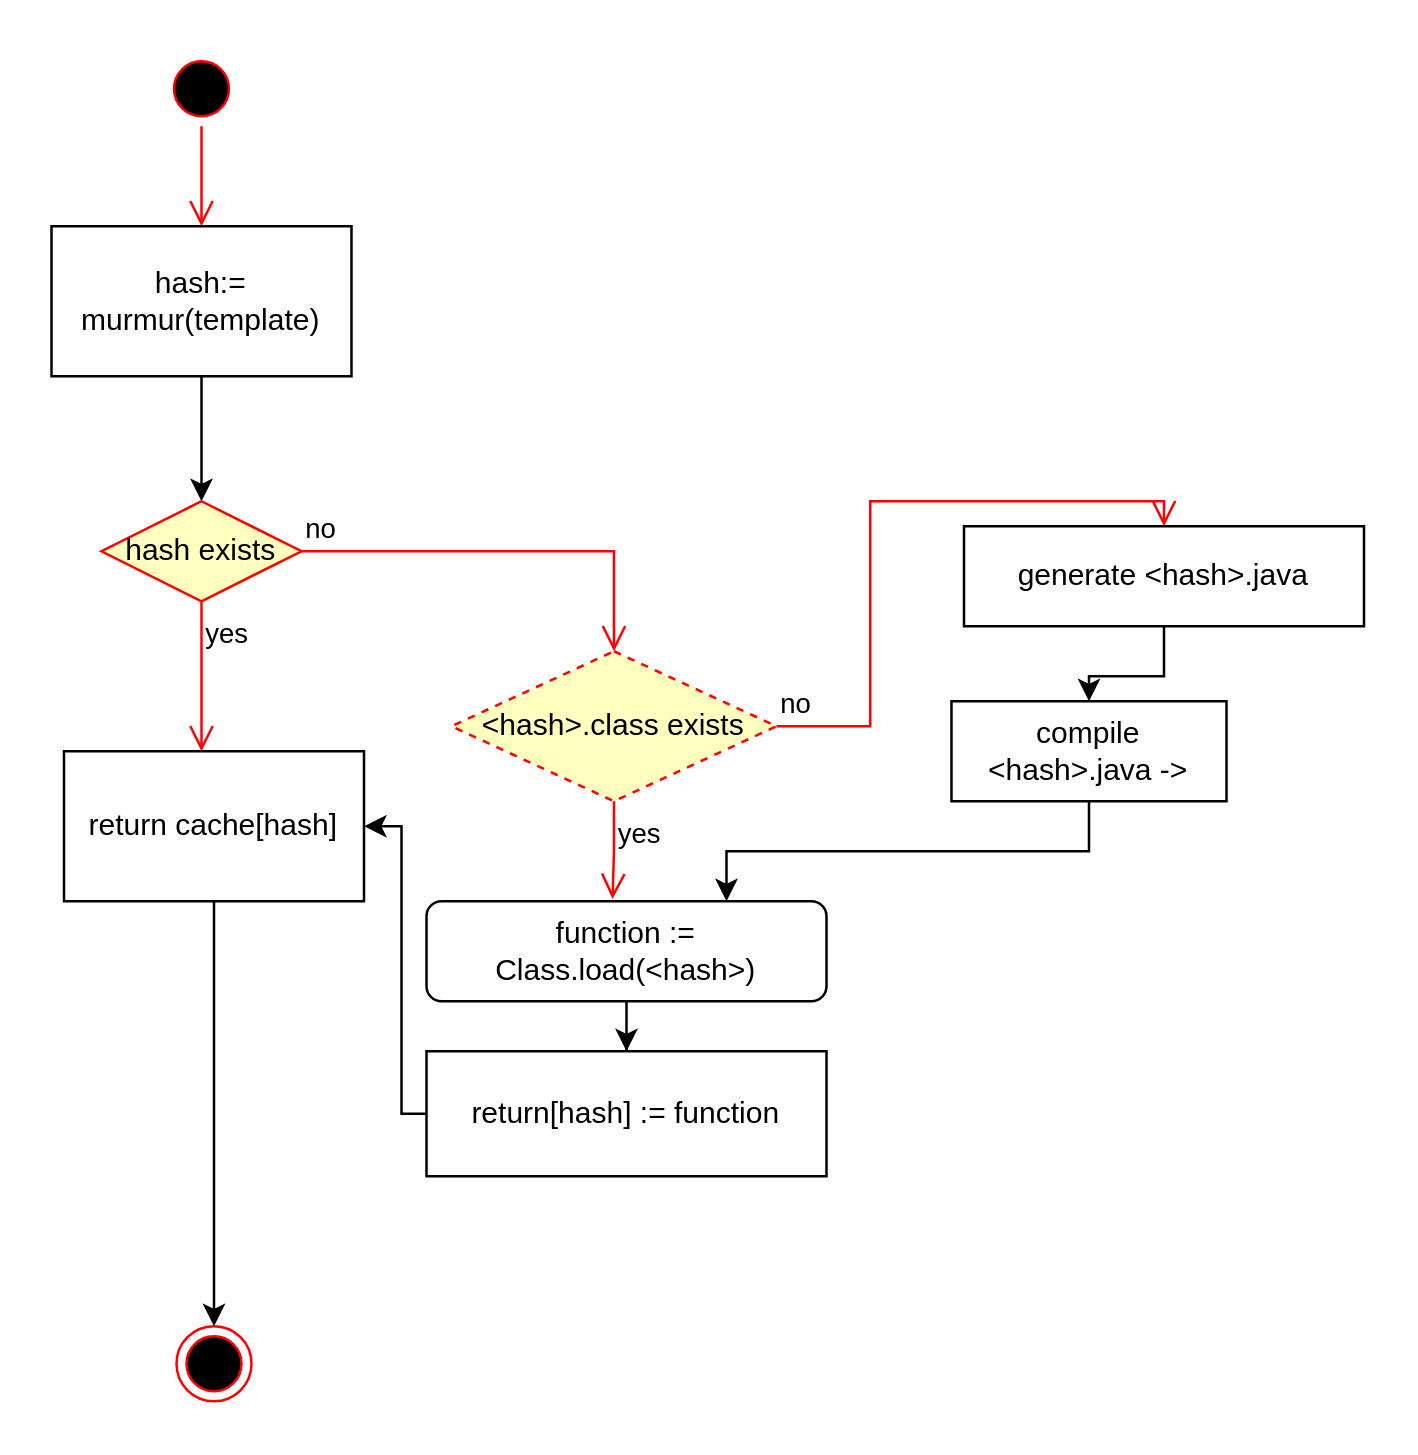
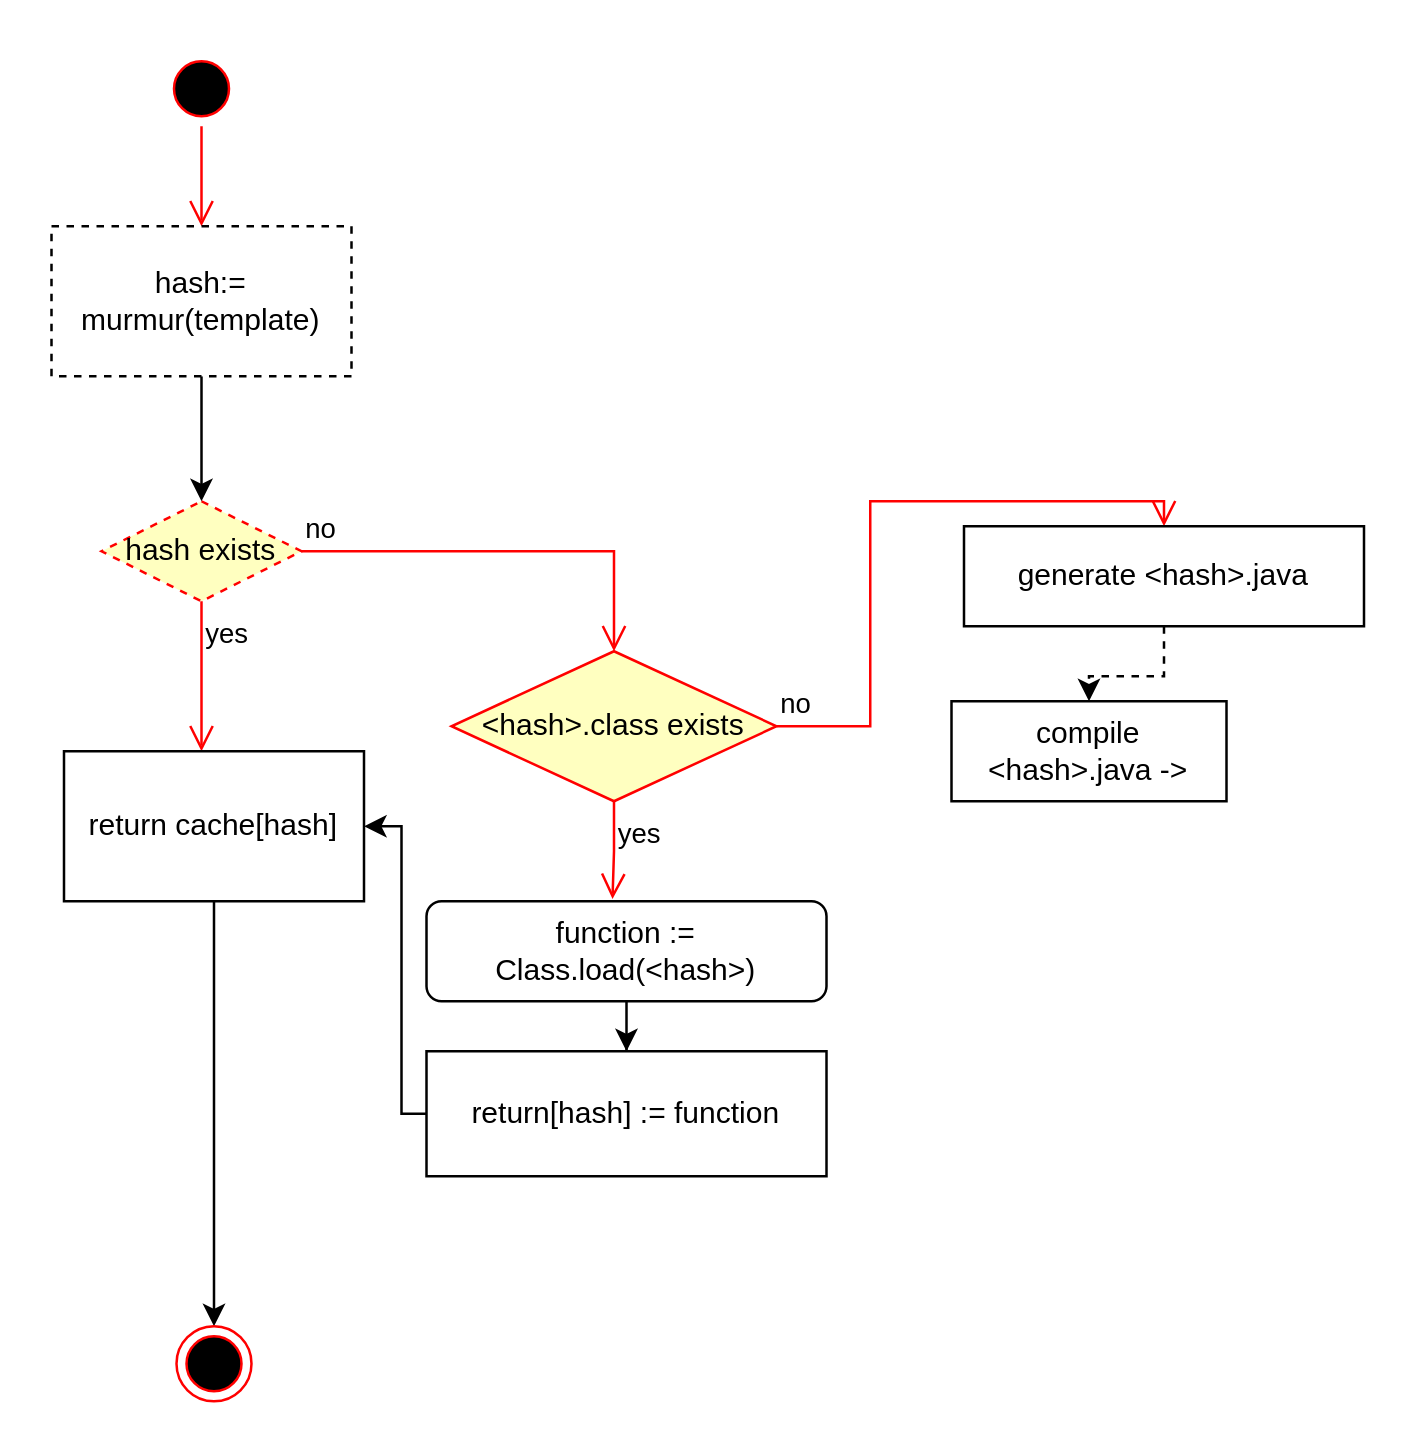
node "hash:= murmur(template)": style solid -> dashed
node "hash exists": style solid -> dashed
edge "generate <hash>.java" -> "compile <hash>.java ->": style solid -> dashed
node "<hash>.class exists": style dashed -> solid
edge "compile <hash>.java ->" -> "function := Class.load(<hash>)": removed
